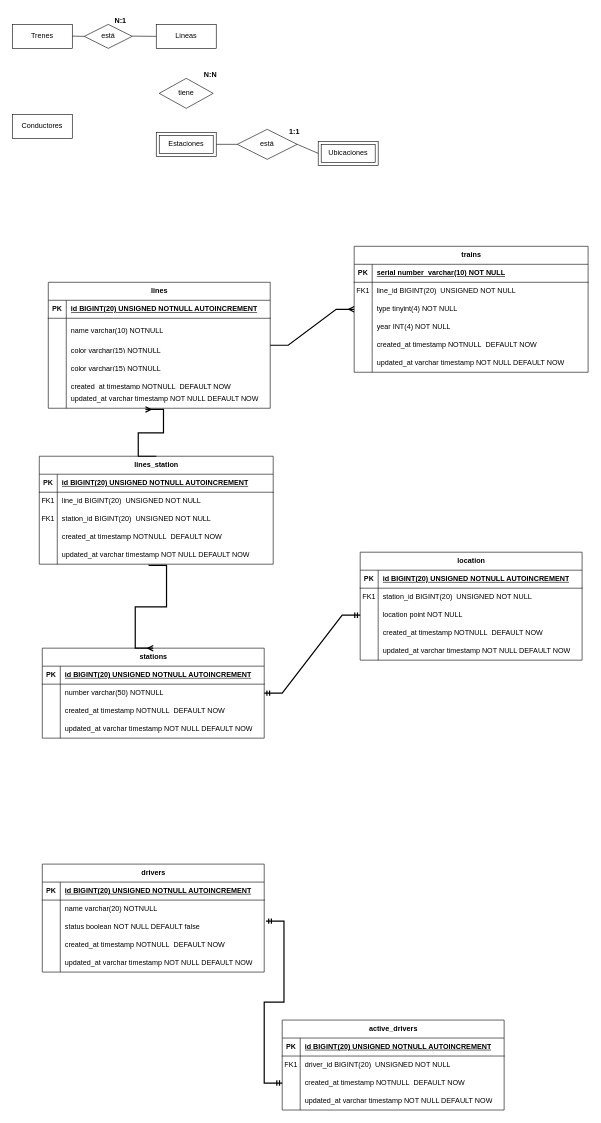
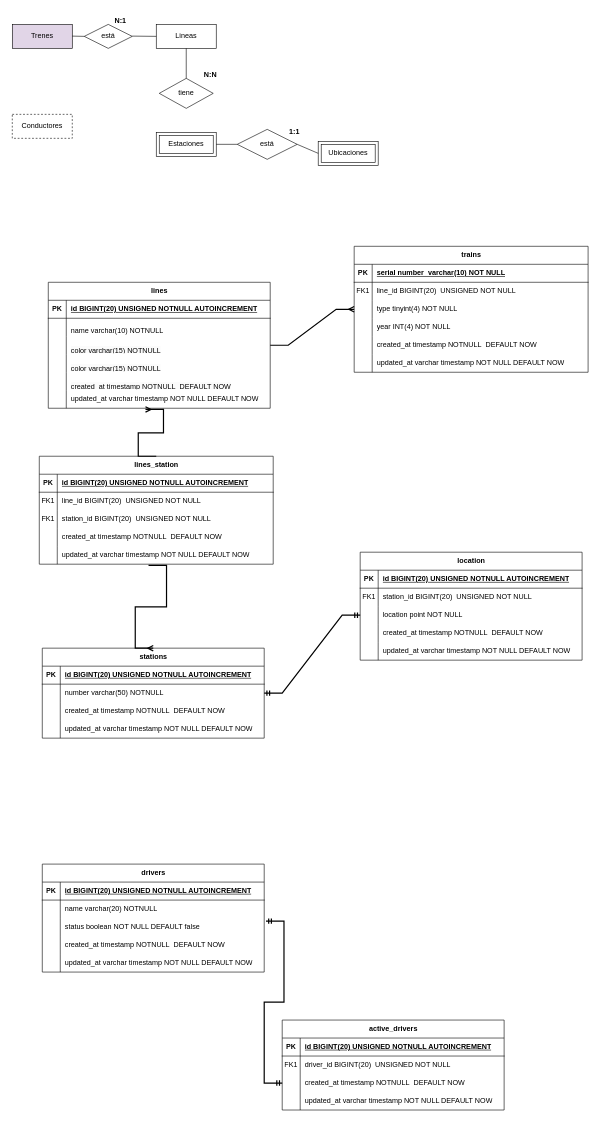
node "Trenes": fillcolor #ffffff -> #e1d5e7
edge "Lineas" -- "tiene": added
node "Conductores": style solid -> dashed
